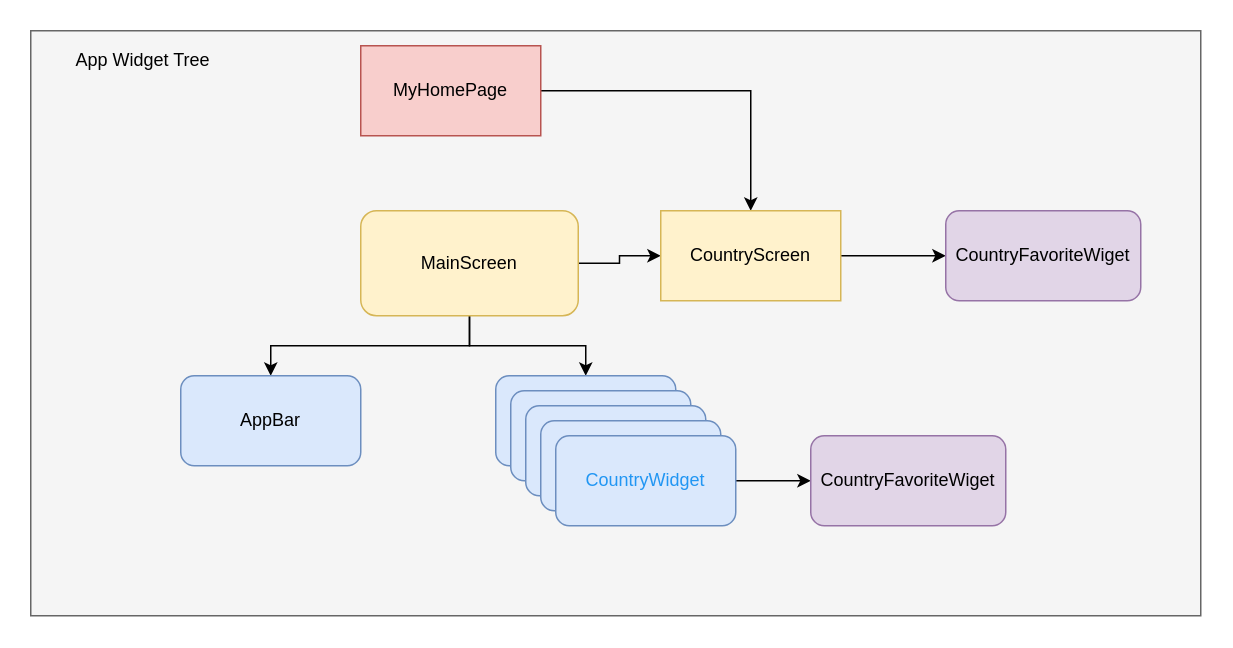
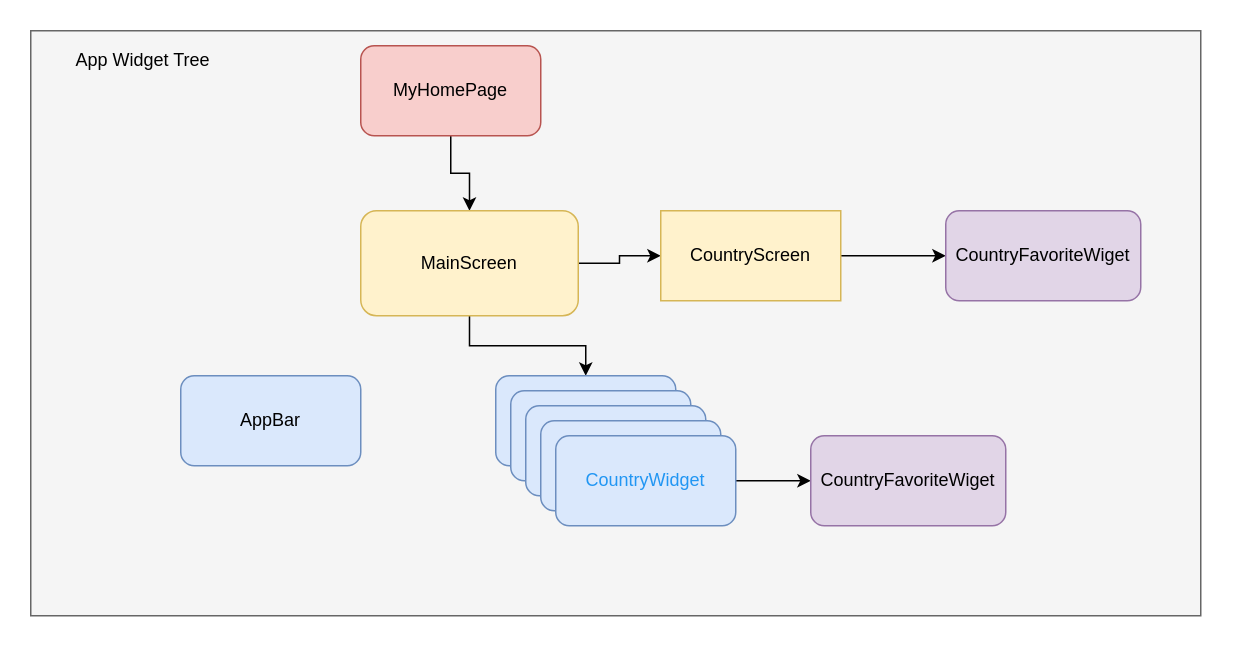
node "MyHomePage": shape rectangle -> rounded rectangle
edge "MyHomePage" -> "CountryScreen": now "MyHomePage" -> "MainScreen"
edge "MainScreen" -> "AppBar": removed
